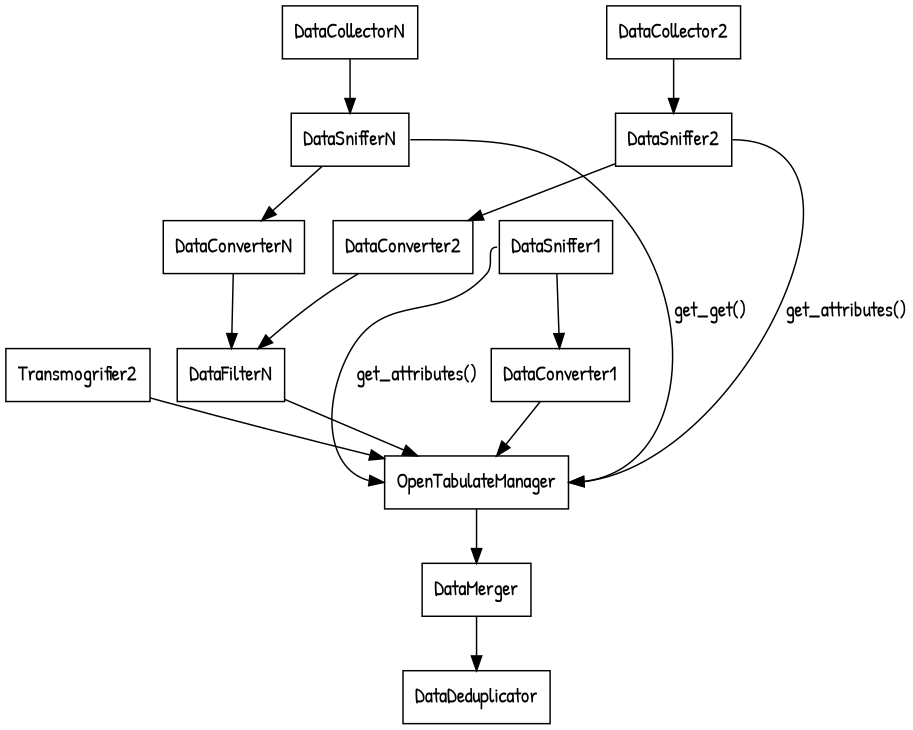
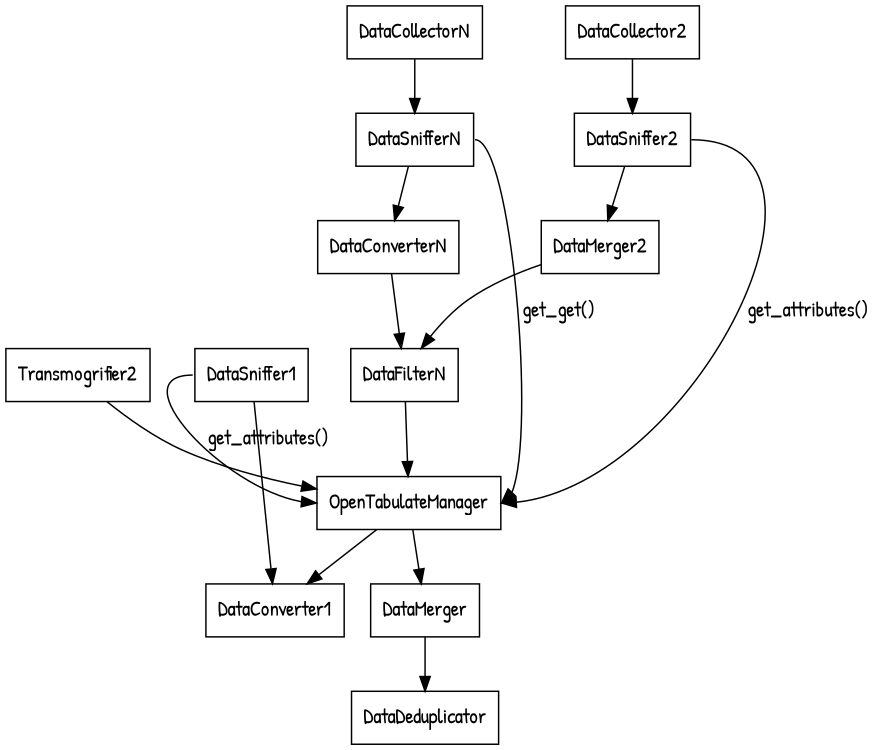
node "DataConverter2": label "DataConverter2" -> "DataMerger2"
edge "DataConverter1" -> "OpenTabulateManager": reversed
